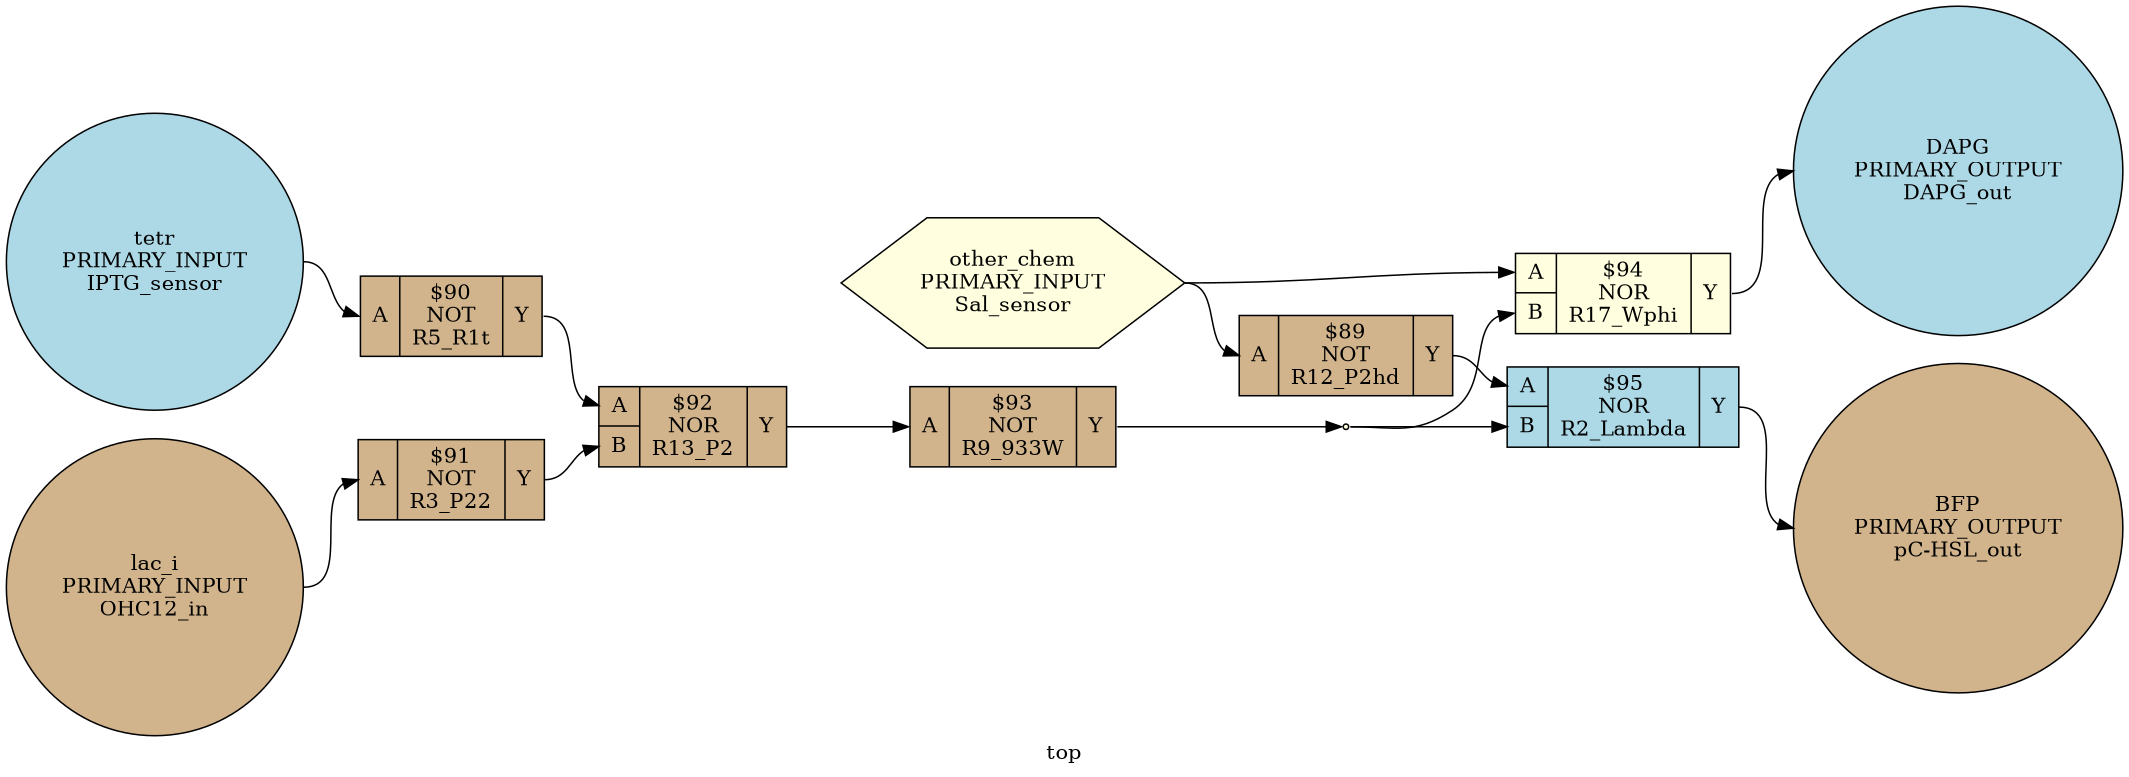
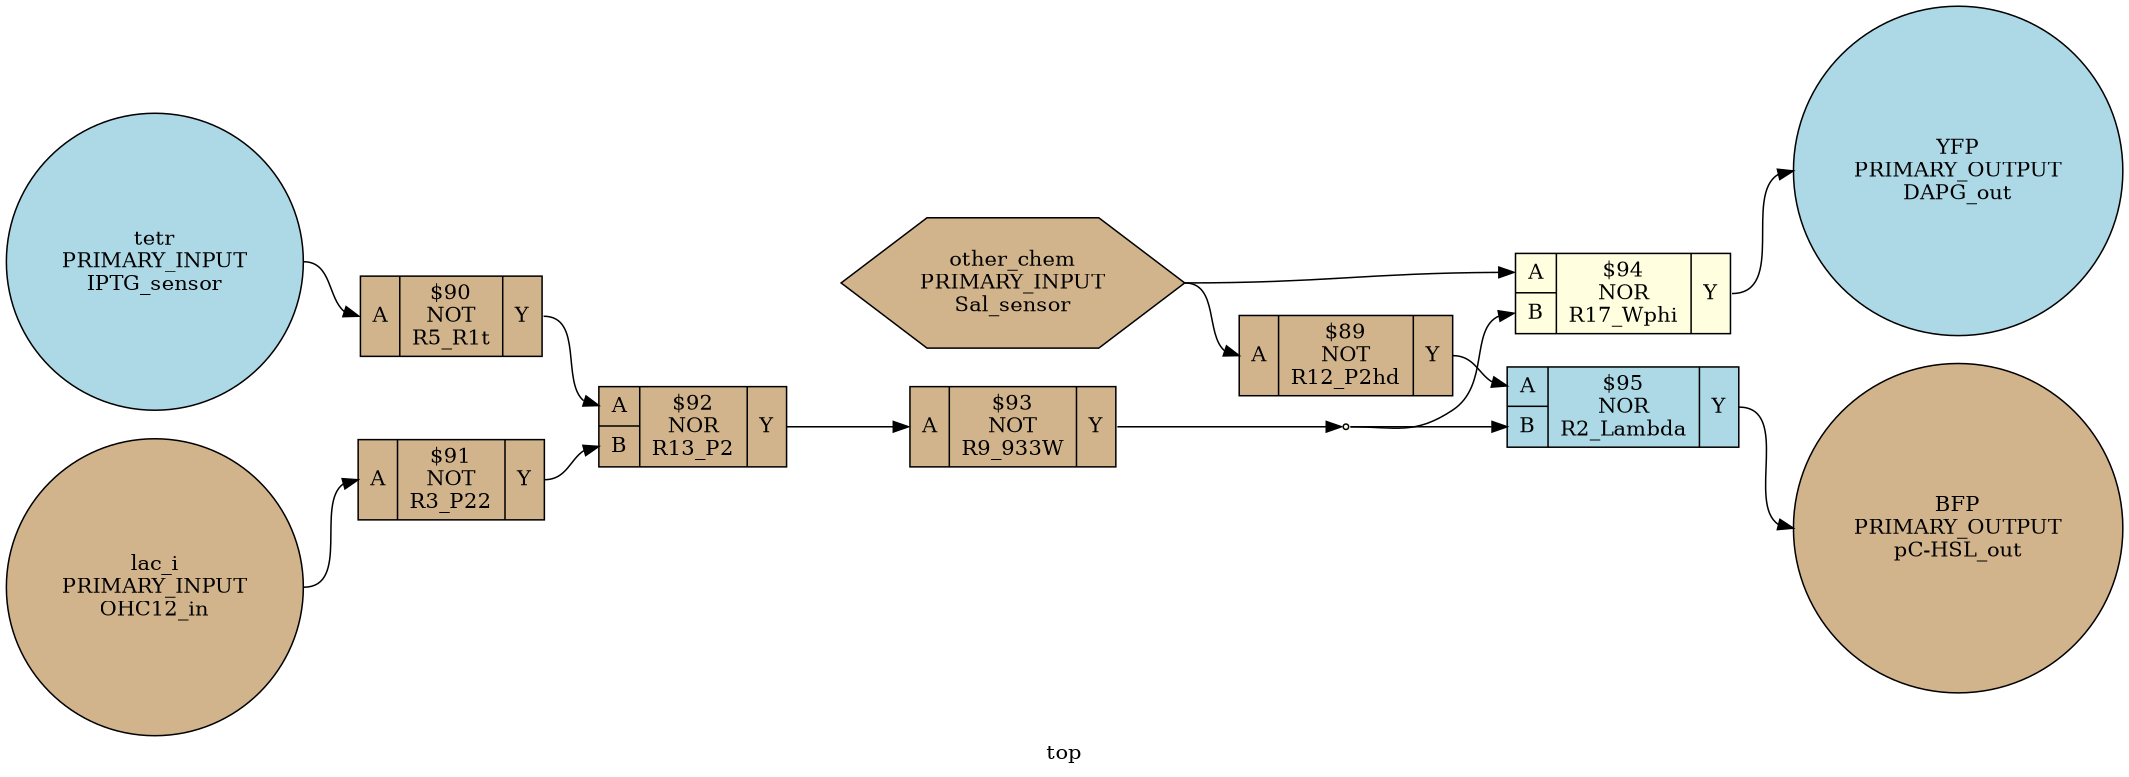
node "DAPG PRIMARY_OUTPUT DAPG_out": label "DAPG PRIMARY_OUTPUT DAPG_out" -> "YFP PRIMARY_OUTPUT DAPG_out"
node "other_chem PRIMARY_INPUT Sal_sensor": fillcolor lightyellow -> tan
